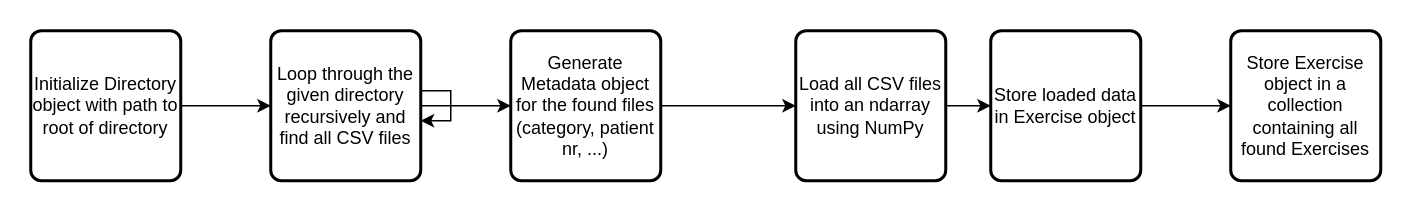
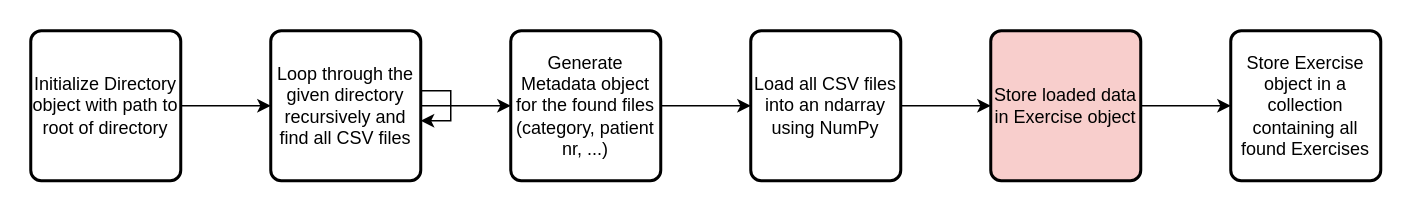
node "Load all CSV files into an ndarray using NumPy": moved (871, 106) -> (826, 106)
node "Store loaded data in Exercise object": fillcolor #ffffff -> #f8cecc
